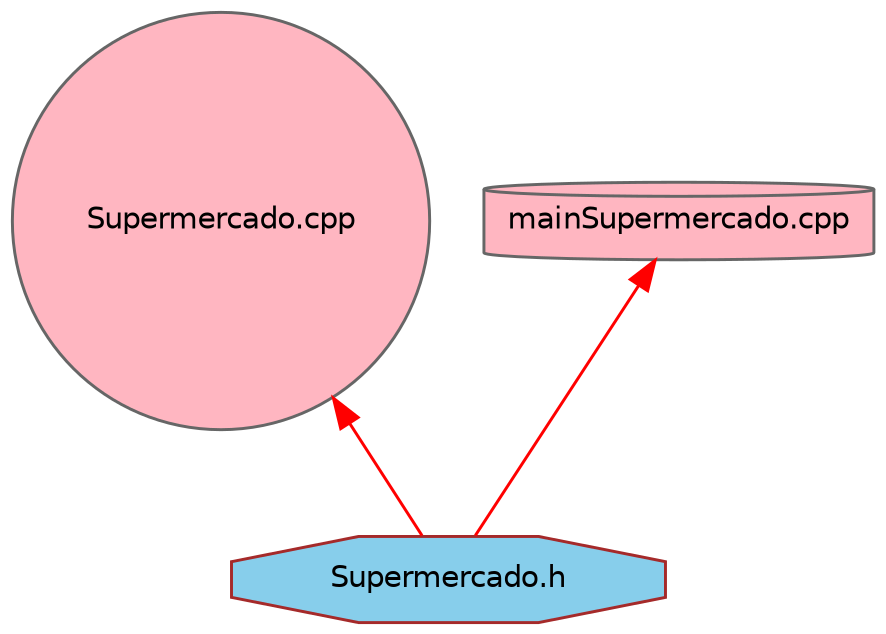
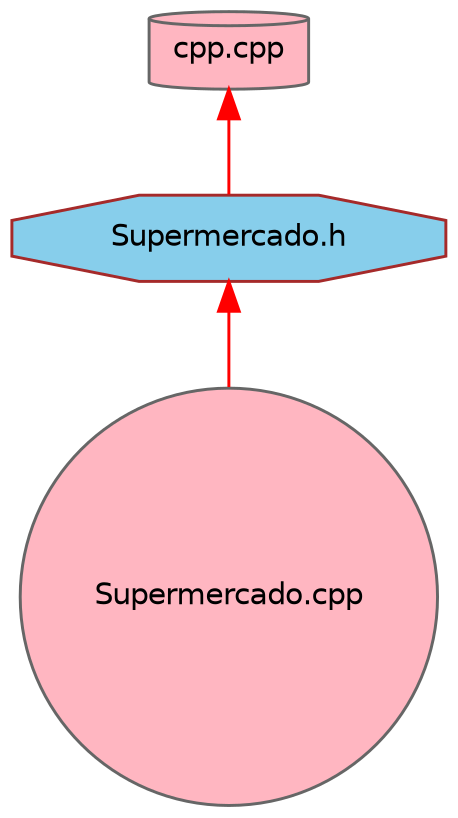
node "mainSupermercado.cpp": label "mainSupermercado.cpp" -> "cpp.cpp"
edge "Supermercado.h" -> "Supermercado.cpp": reversed
